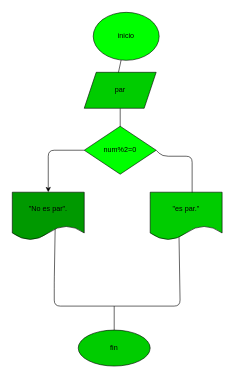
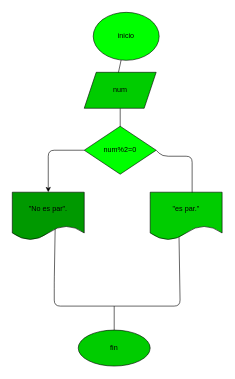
node "par": label "par" -> "num"
